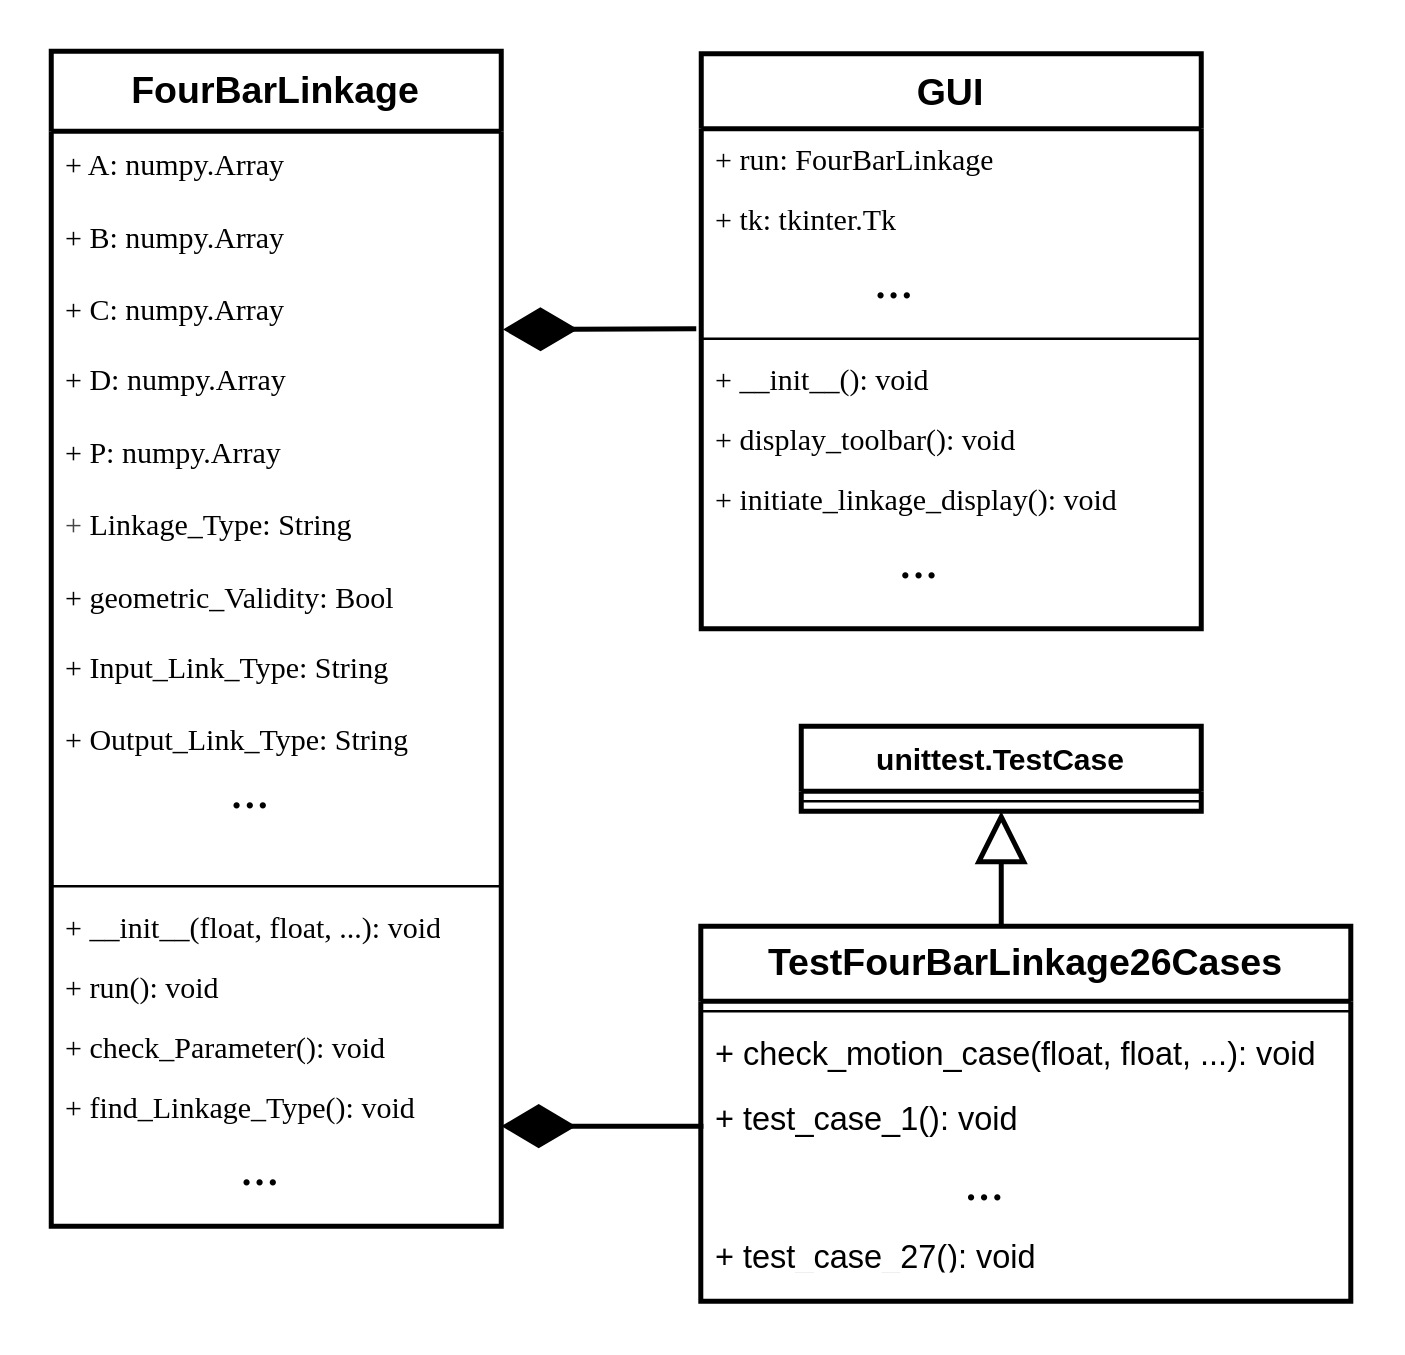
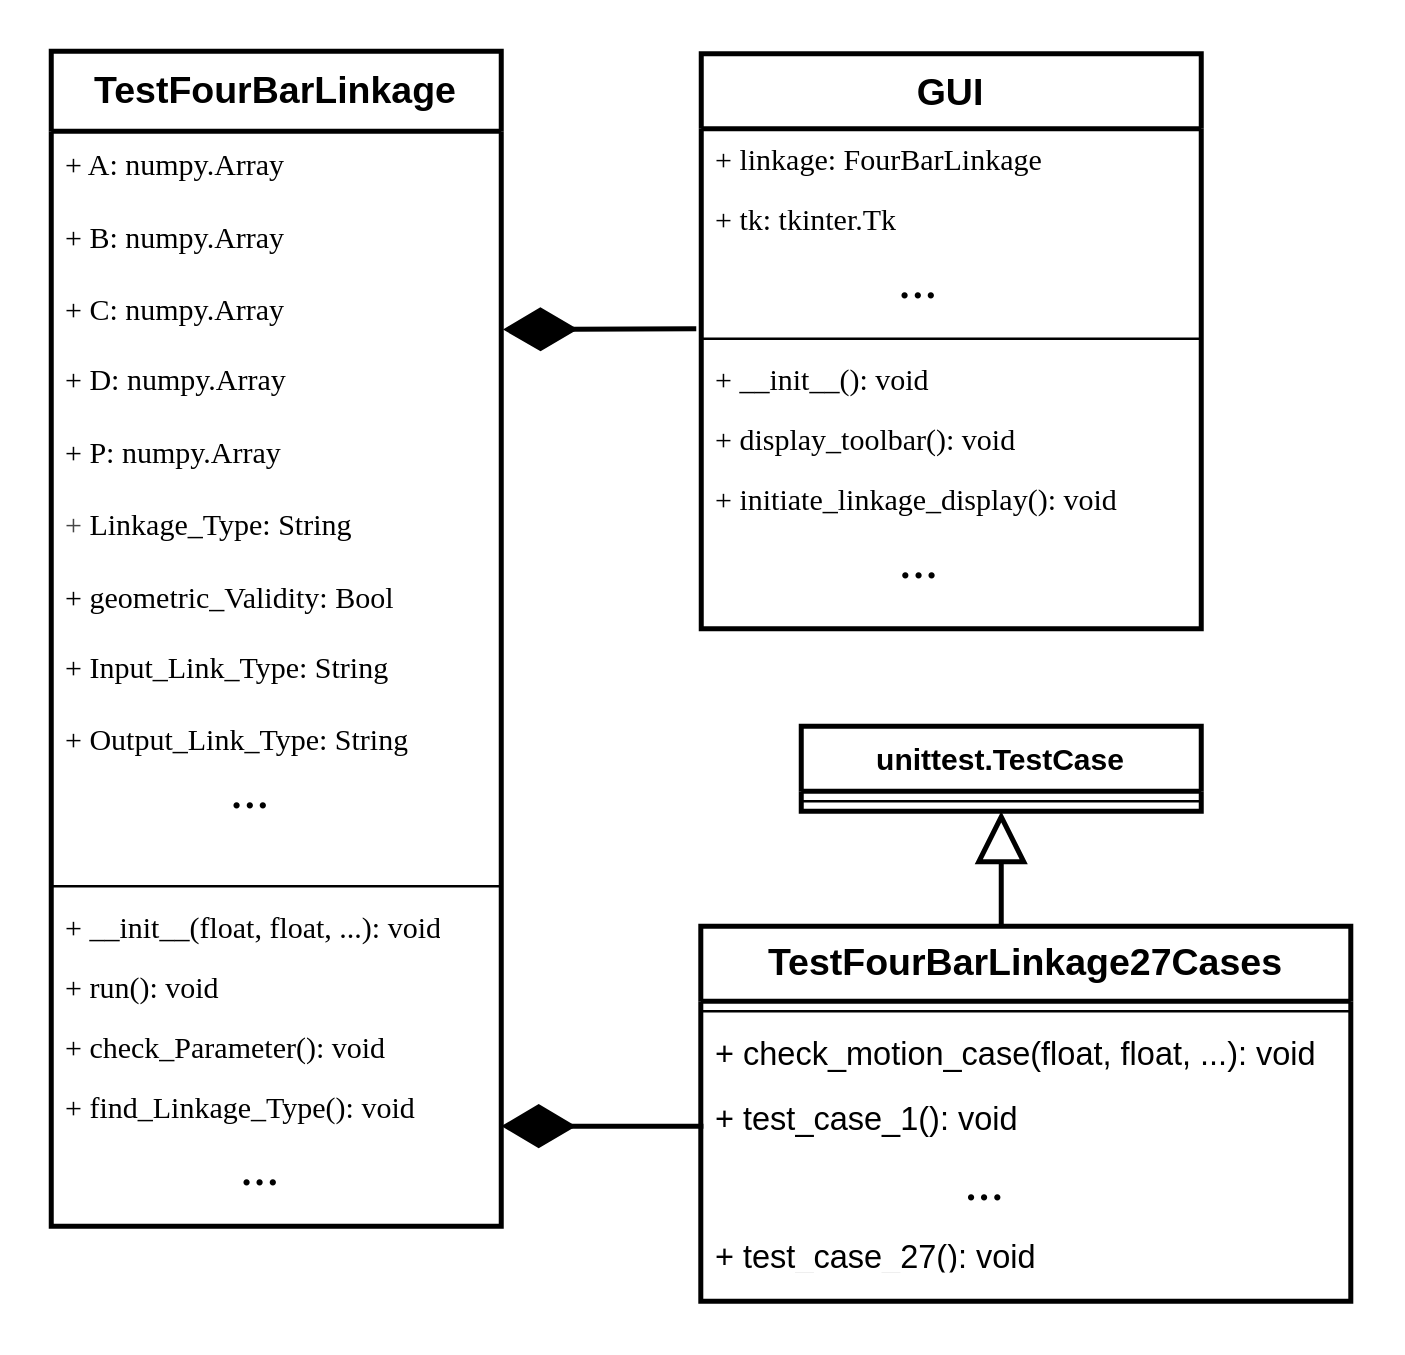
node "FourBarLinkage": label "FourBarLinkage" -> "TestFourBarLinkage"
node "+ run: FourBarLinkage + tk: tkinter.Tk ...": label "+ run: FourBarLinkage + tk: tkinter.Tk ..." -> "+ linkage: FourBarLinkage + tk: tkinter.Tk ..."
node "TestFourBarLinkage26Cases": label "TestFourBarLinkage26Cases" -> "TestFourBarLinkage27Cases"
